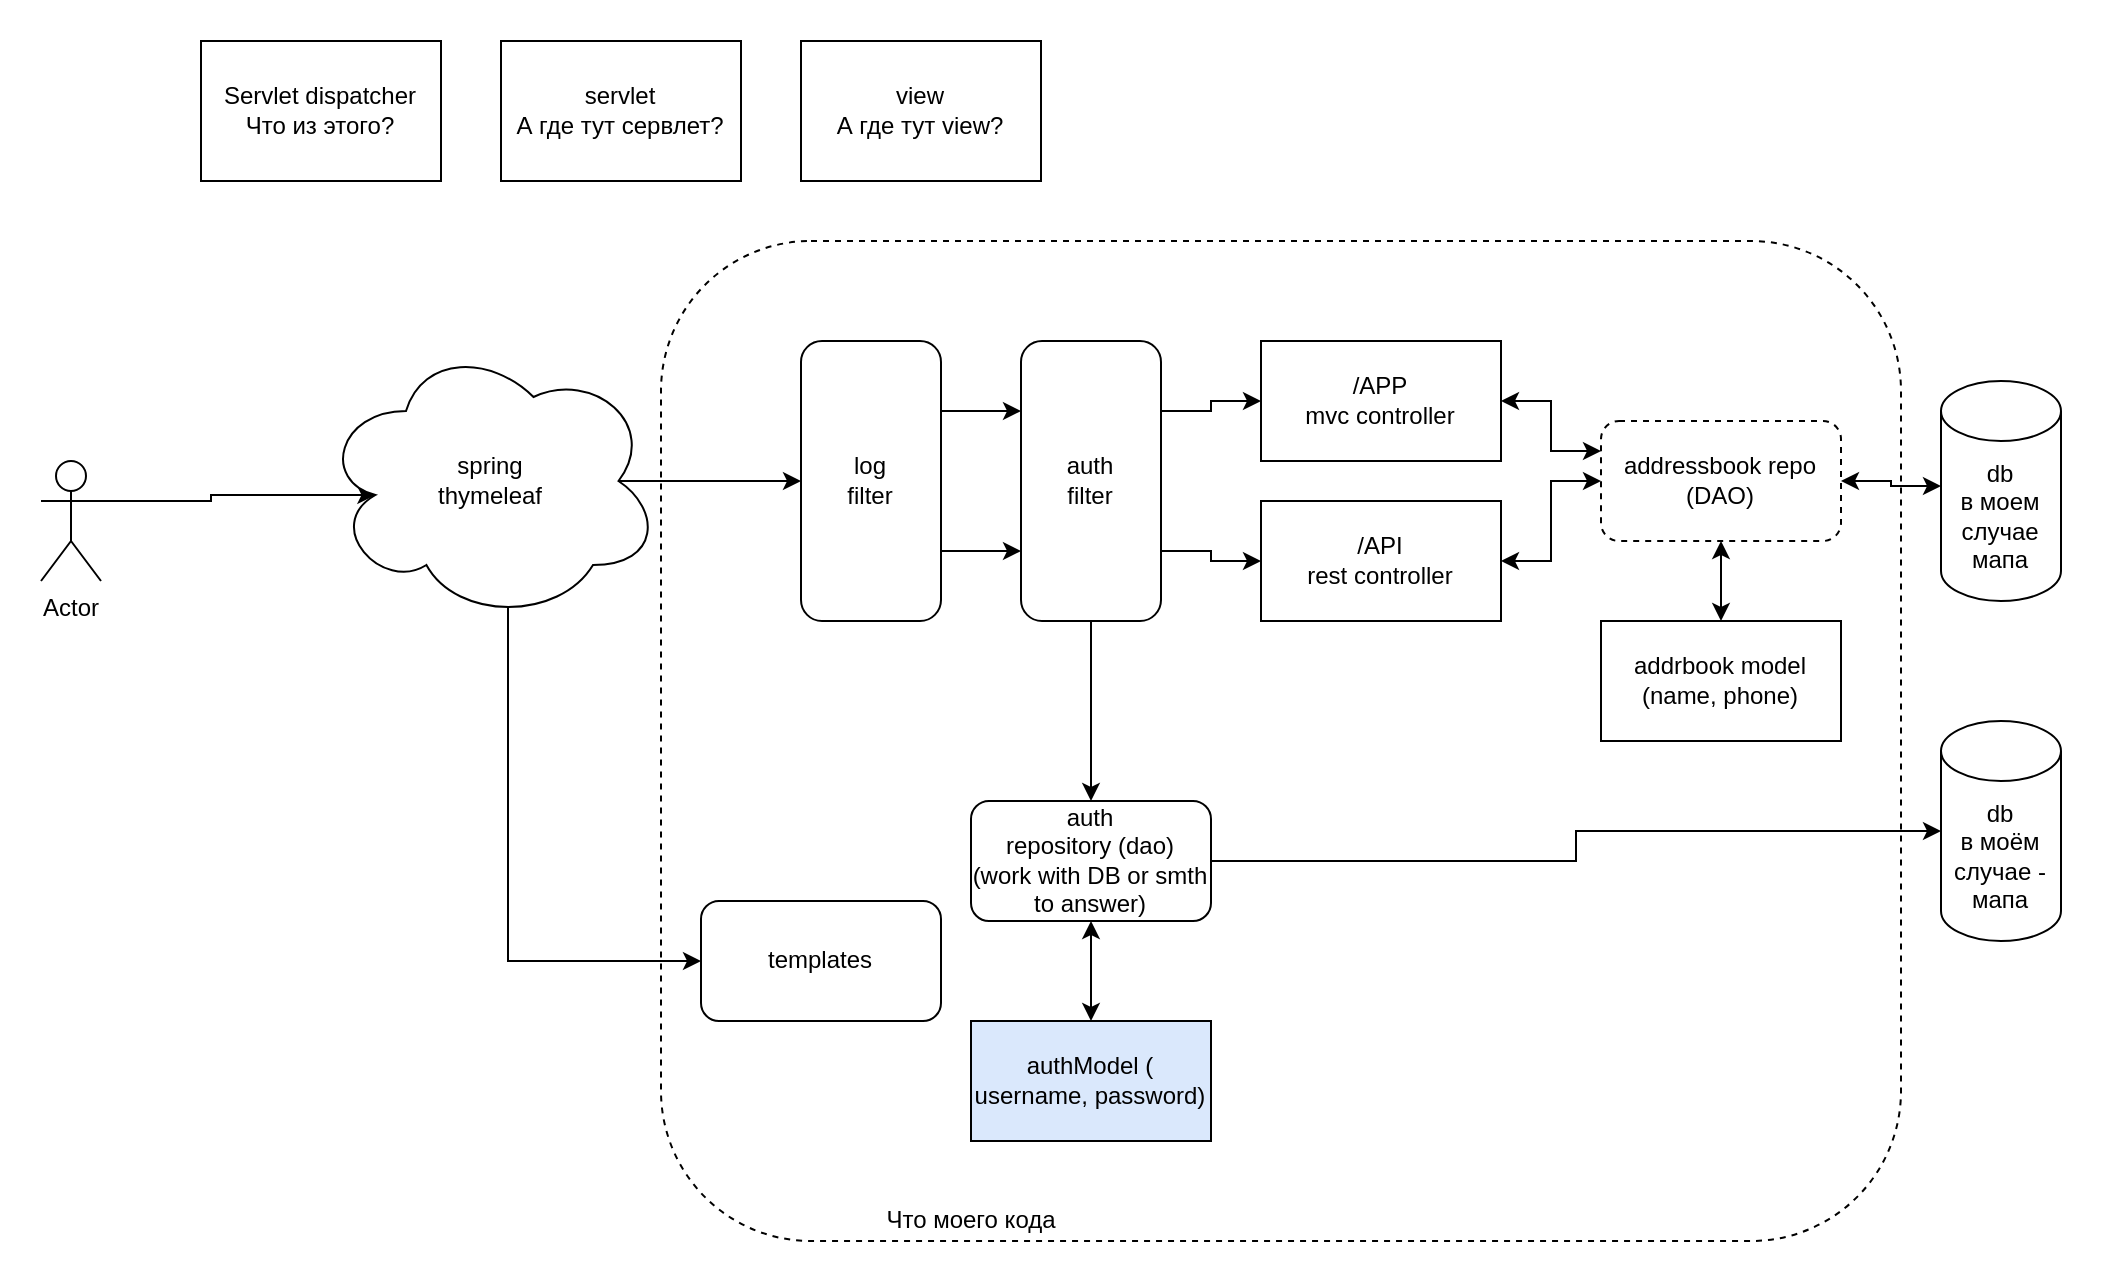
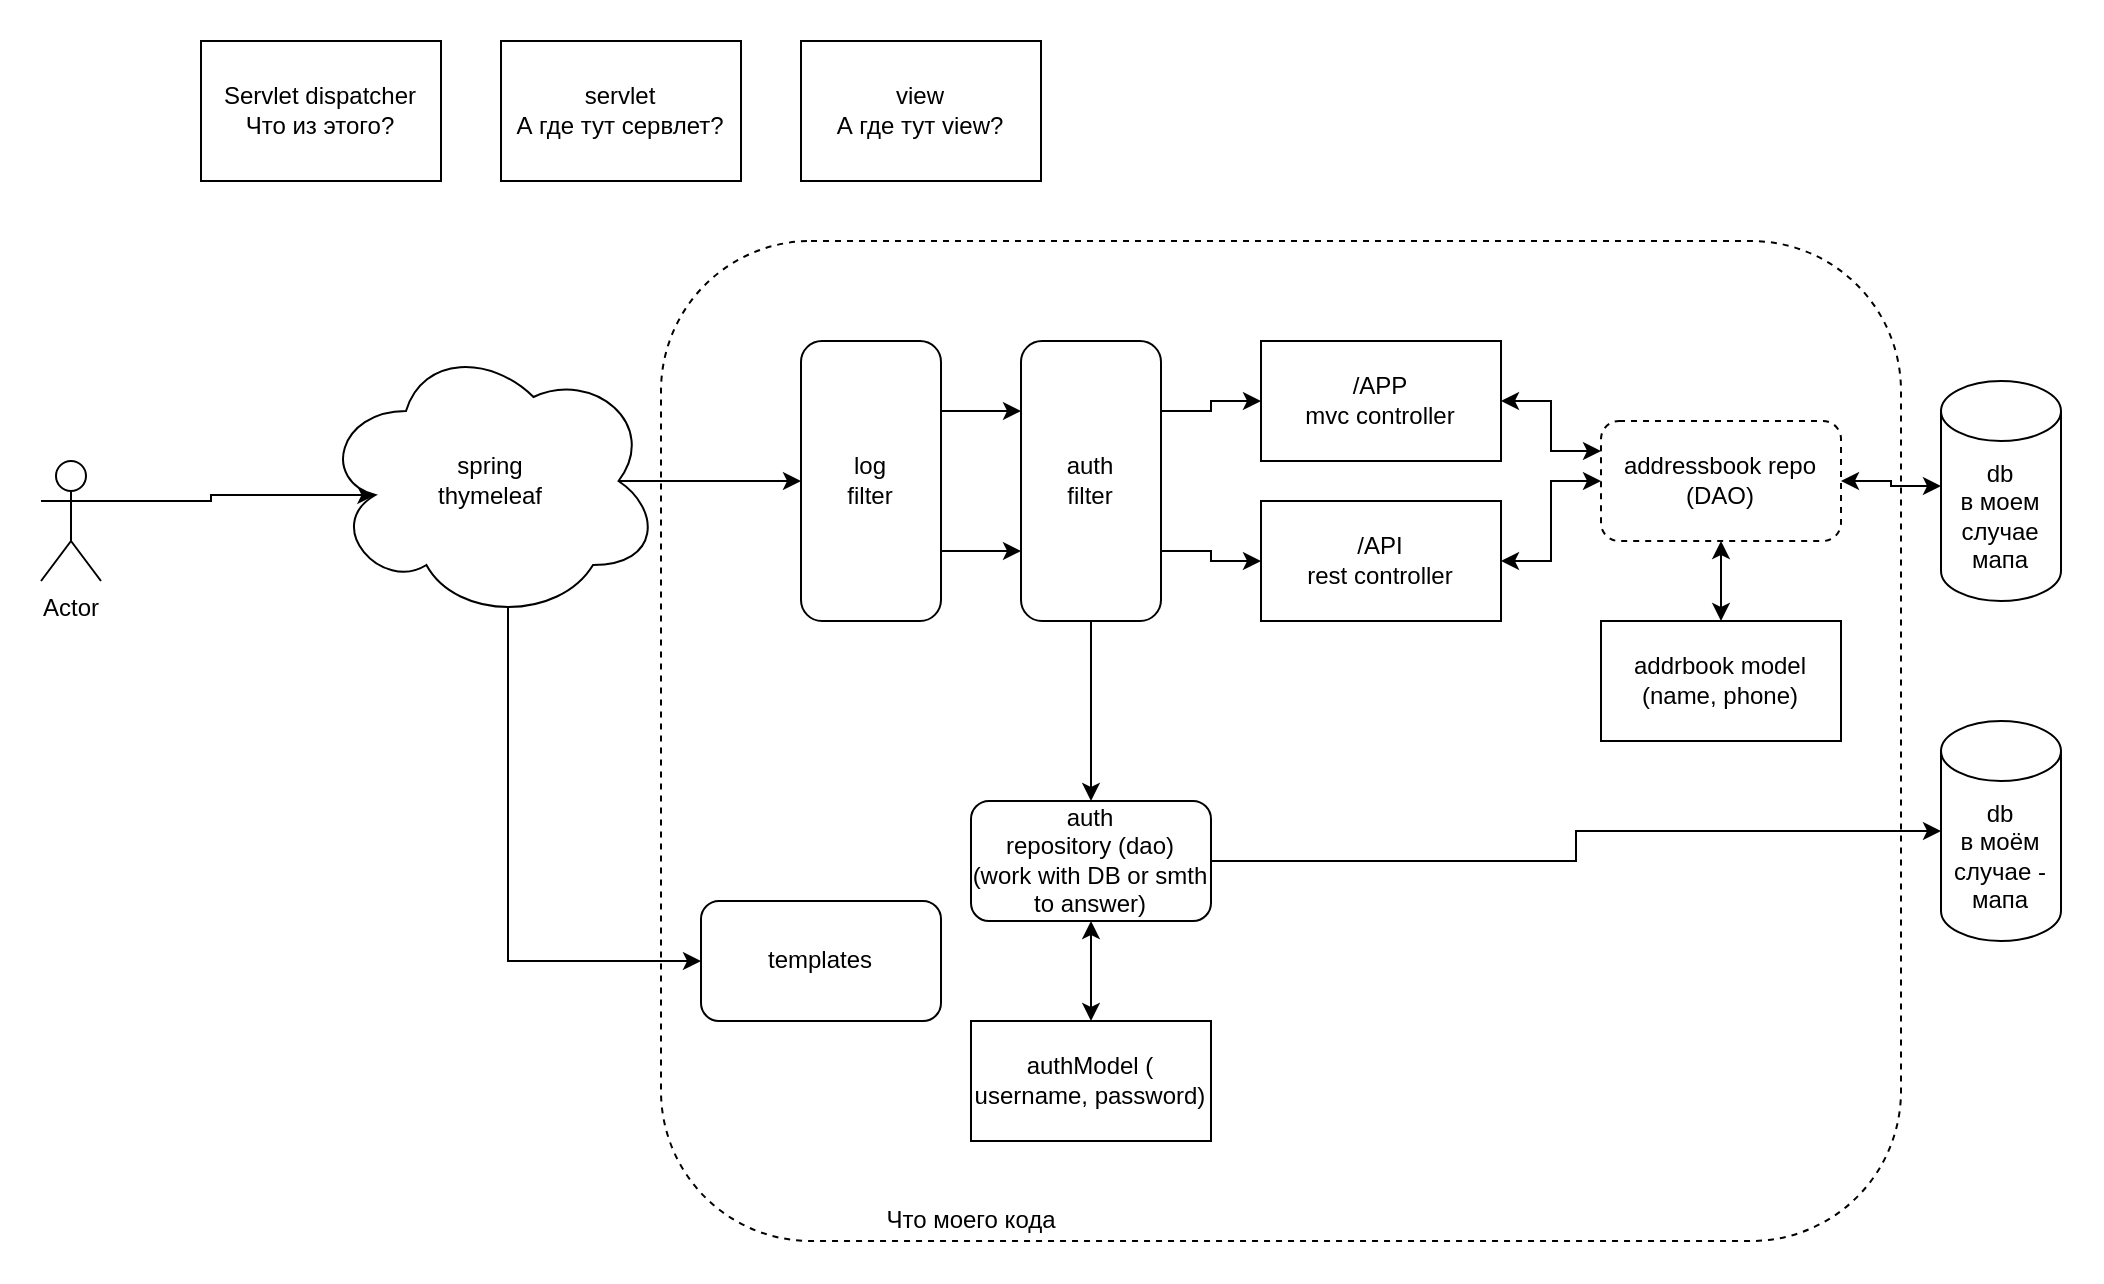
node "authModel ( username, password)": fillcolor #dae8fc -> #ffffff
